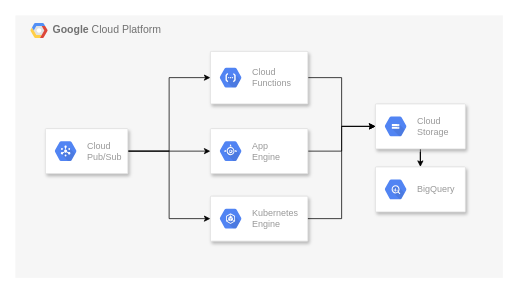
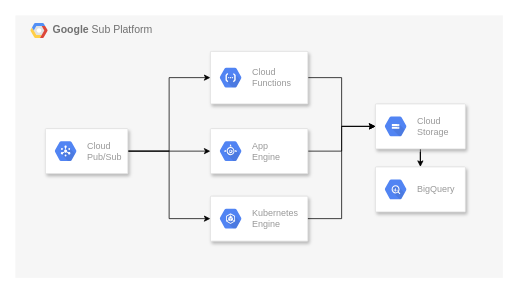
node "Google Cloud Platform": label "Google Cloud Platform" -> "Google Sub Platform"
